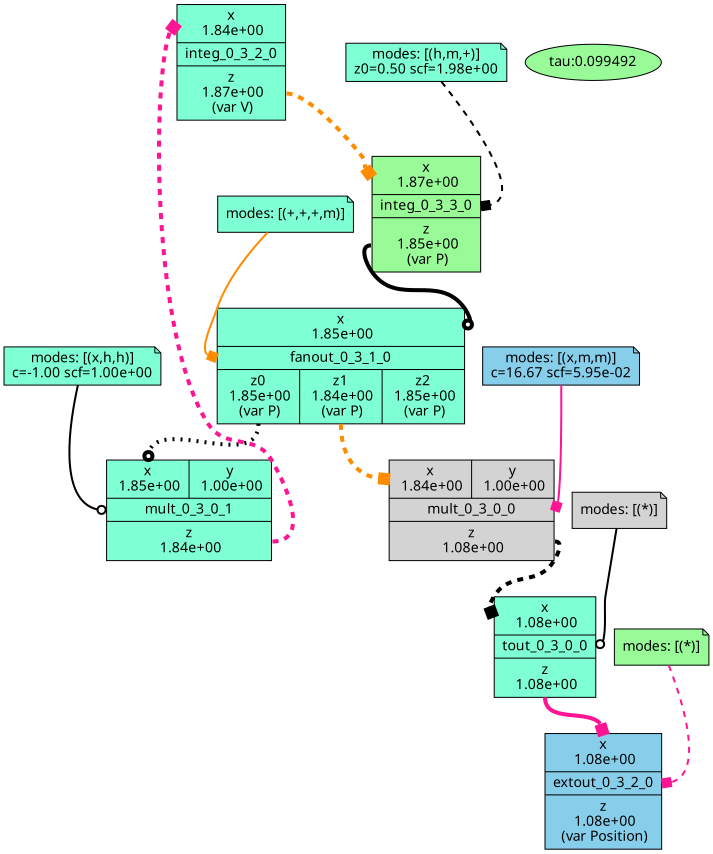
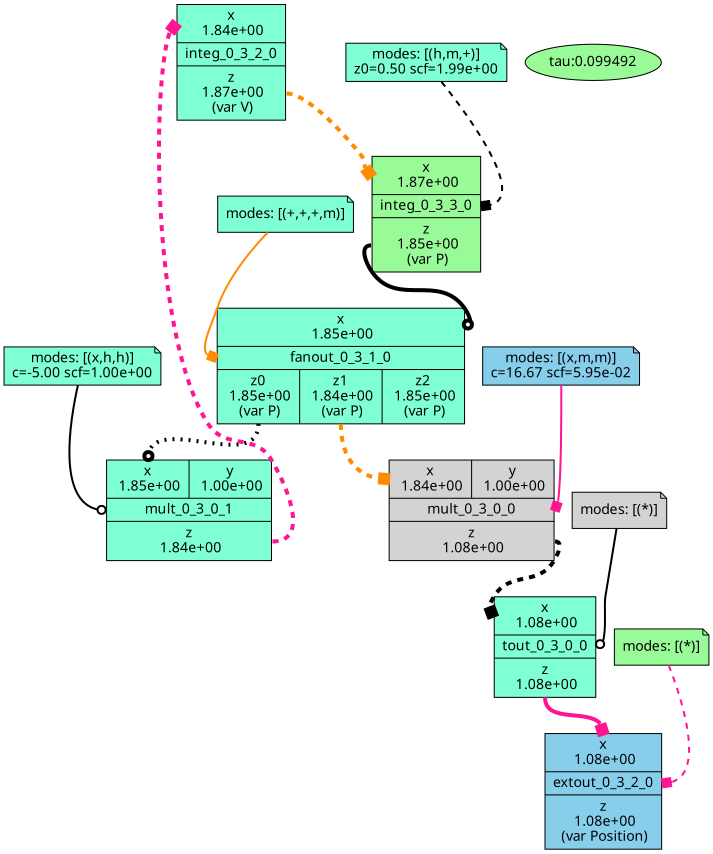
node "modes: [(h,m,+)] z0=0.50 scf=1.98e+00": label "modes: [(h,m,+)] z0=0.50 scf=1.98e+00" -> "modes: [(h,m,+)] z0=0.50 scf=1.99e+00"
node "modes: [(x,h,h)] c=-1.00 scf=1.00e+00": label "modes: [(x,h,h)] c=-1.00 scf=1.00e+00" -> "modes: [(x,h,h)] c=-5.00 scf=1.00e+00"
